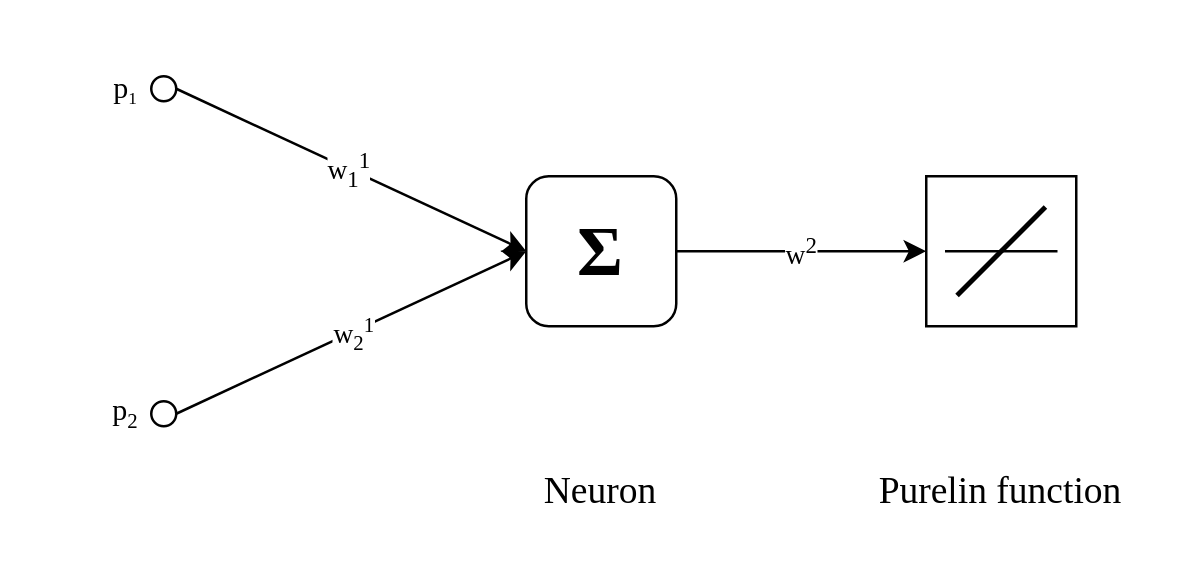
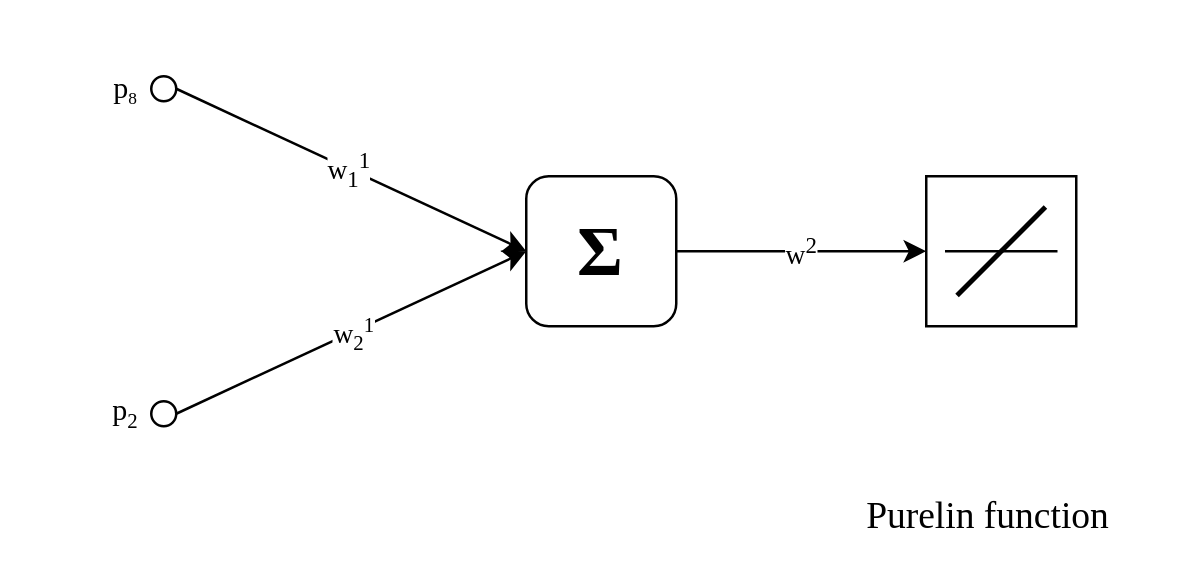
node "p1": label "p1" -> "p8"
node "Neuron": removed
node "Purelin function": moved (1001, 489) -> (989, 514)
